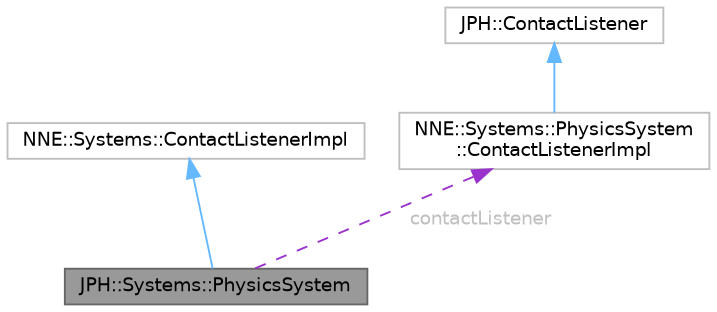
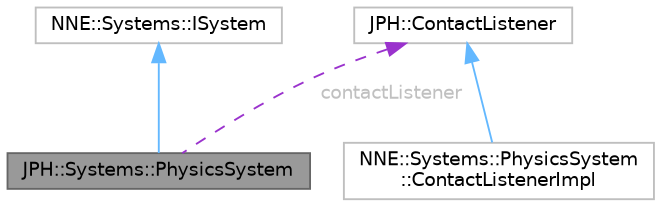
node "NNE::Systems::ContactListenerImpl": label "NNE::Systems::ContactListenerImpl" -> "NNE::Systems::ISystem"
edge "JPH::Systems::PhysicsSystem" -> "NNE::Systems::PhysicsSystem ::ContactListenerImpl": now "JPH::Systems::PhysicsSystem" -> "JPH::ContactListener"
